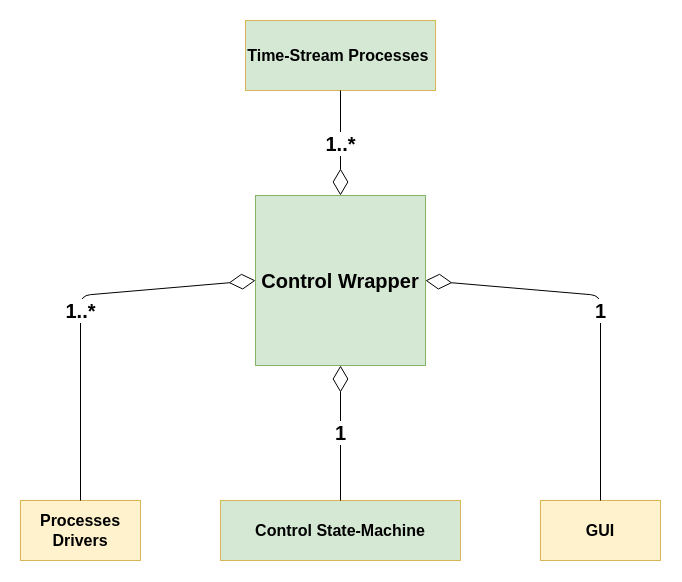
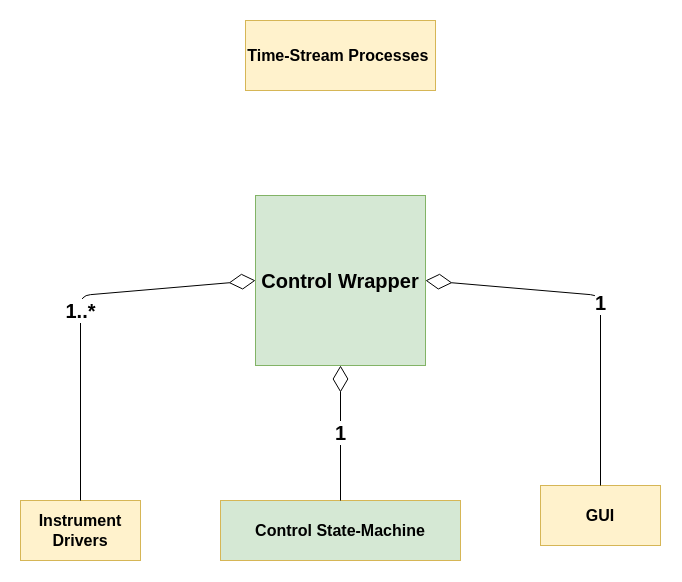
node "Time-Stream Processes": fillcolor #d5e8d4 -> #fff2cc
edge "Time-Stream Processes" -> "Control Wrapper": removed, label "1..*"
node "Processes Drivers": label "Processes Drivers" -> "Instrument Drivers"
node "GUI": moved (601, 531) -> (601, 516)
